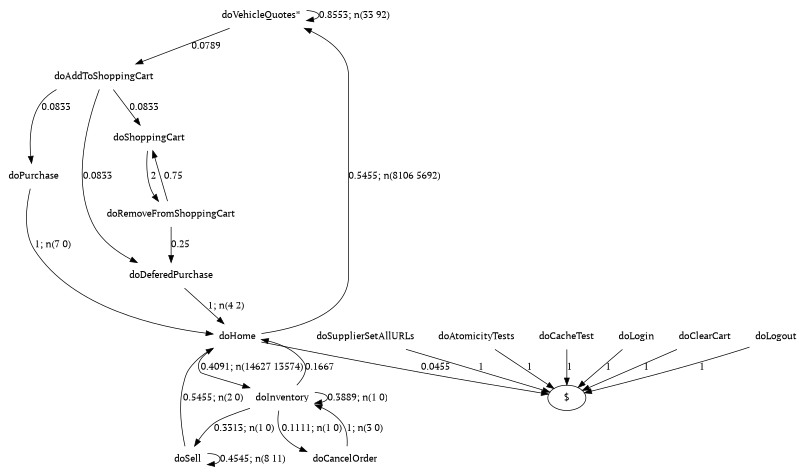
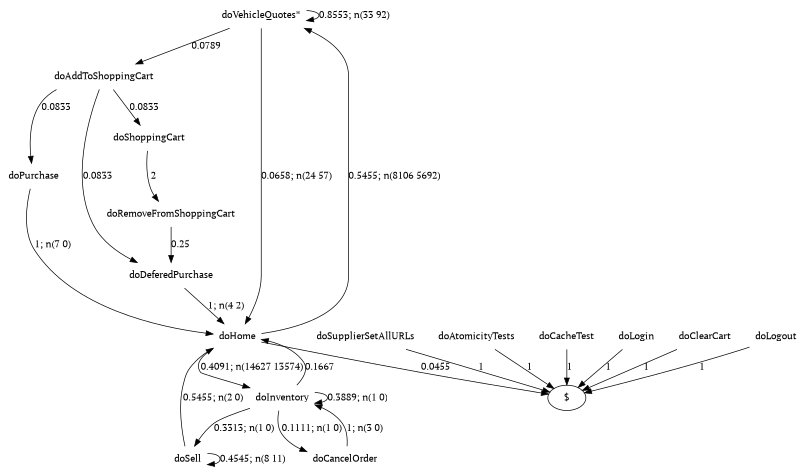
edge "doVehicleQuotes*" -> "doHome": added, label "0.0658; n(24 57)"
edge "doRemoveFromShoppingCart" -> "doShoppingCart": removed, label "0.75"
